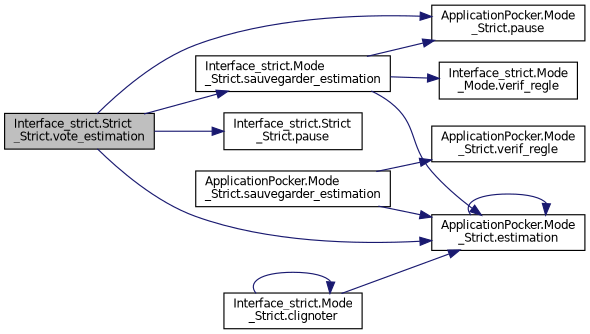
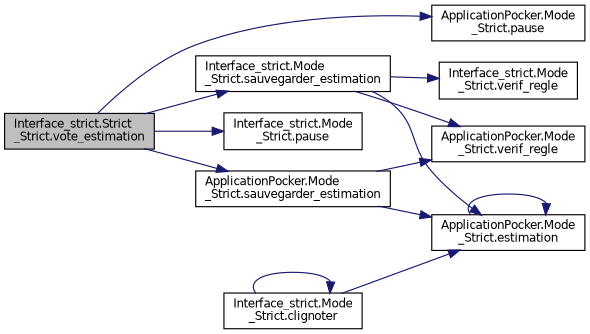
edge "Interface_strict.Mode _Strict.sauvegarder_estimation" -> "ApplicationPocker.Mode _Strict.pause": now "Interface_strict.Mode _Strict.sauvegarder_estimation" -> "ApplicationPocker.Mode _Strict.verif_regle"
node "Interface_strict.Mode _Mode.verif_regle": label "Interface_strict.Mode _Mode.verif_regle" -> "Interface_strict.Mode _Strict.verif_regle"
node "Interface_strict.Strict _Strict.pause": label "Interface_strict.Strict _Strict.pause" -> "Interface_strict.Mode _Strict.pause"
edge "Interface_strict.Strict _Strict.vote_estimation" -> "ApplicationPocker.Mode _Strict.estimation": now "Interface_strict.Strict _Strict.vote_estimation" -> "ApplicationPocker.Mode _Strict.sauvegarder_estimation"
